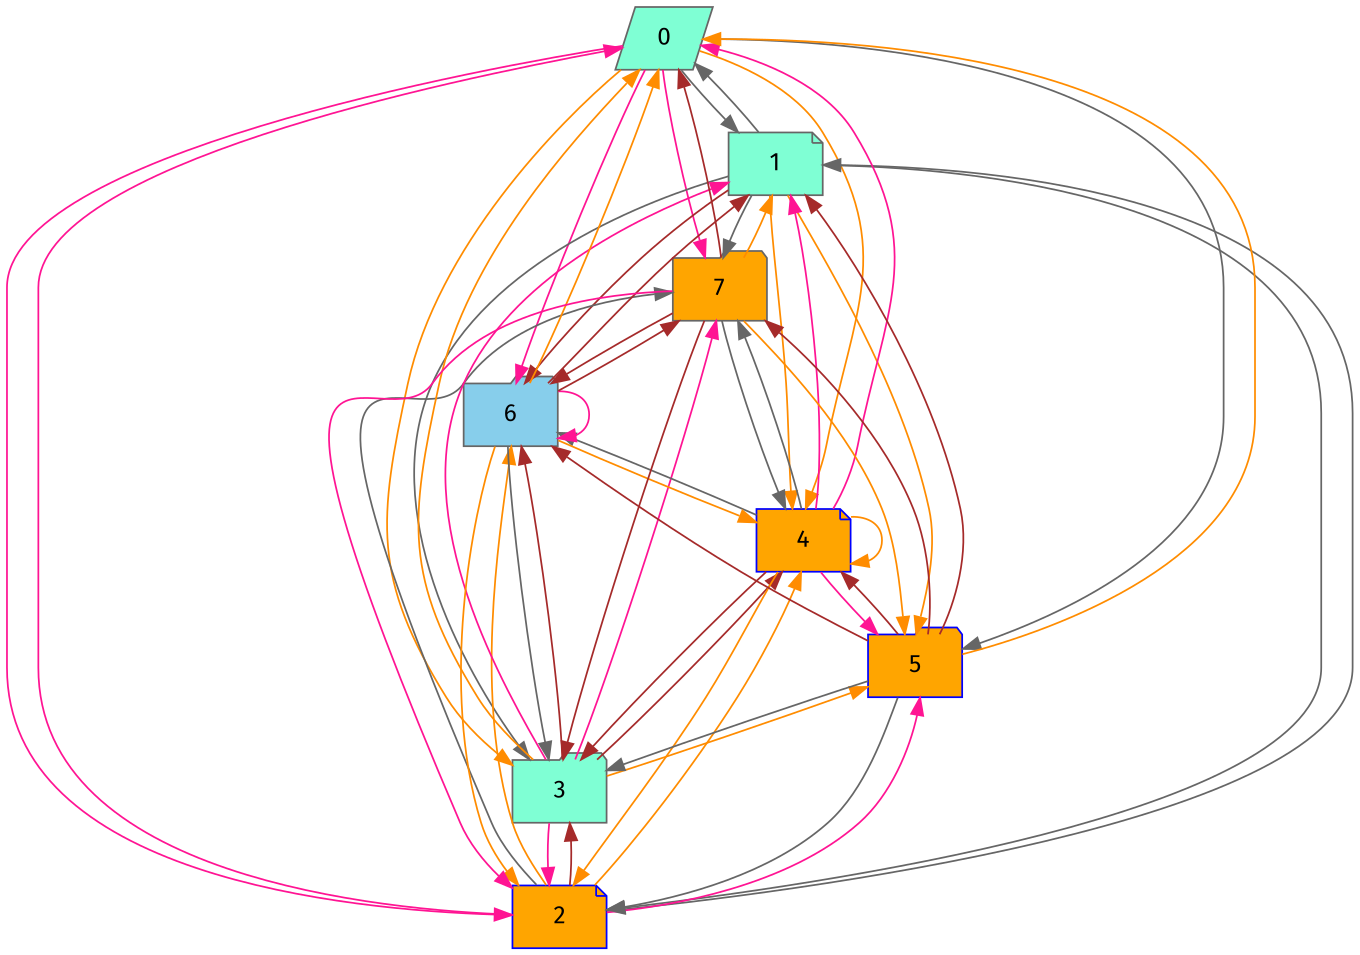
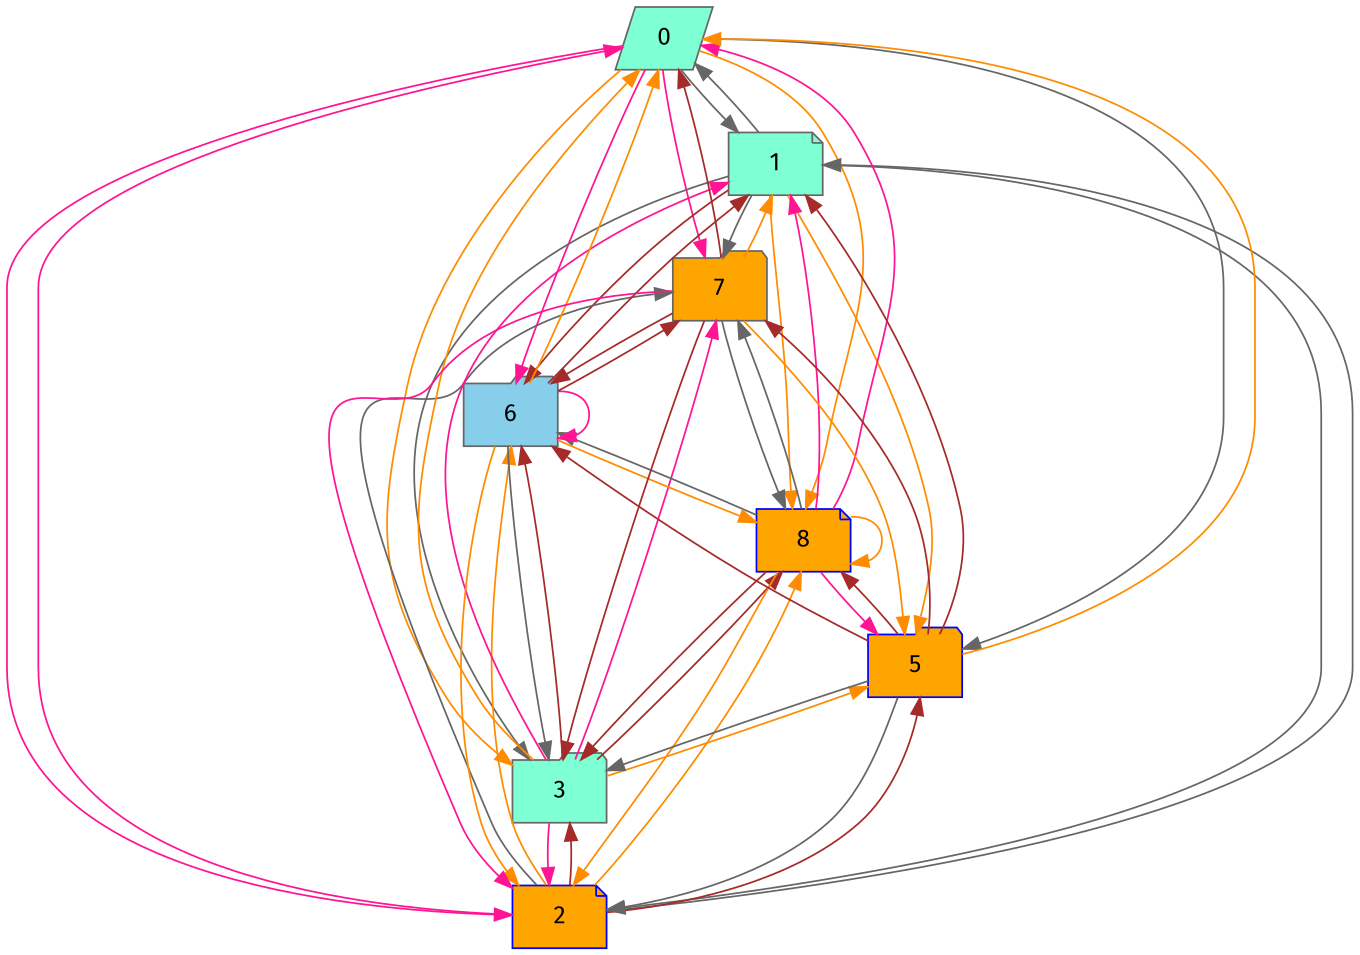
node "4": label "4" -> "8"
edge "2" -> "5": color deeppink -> brown
